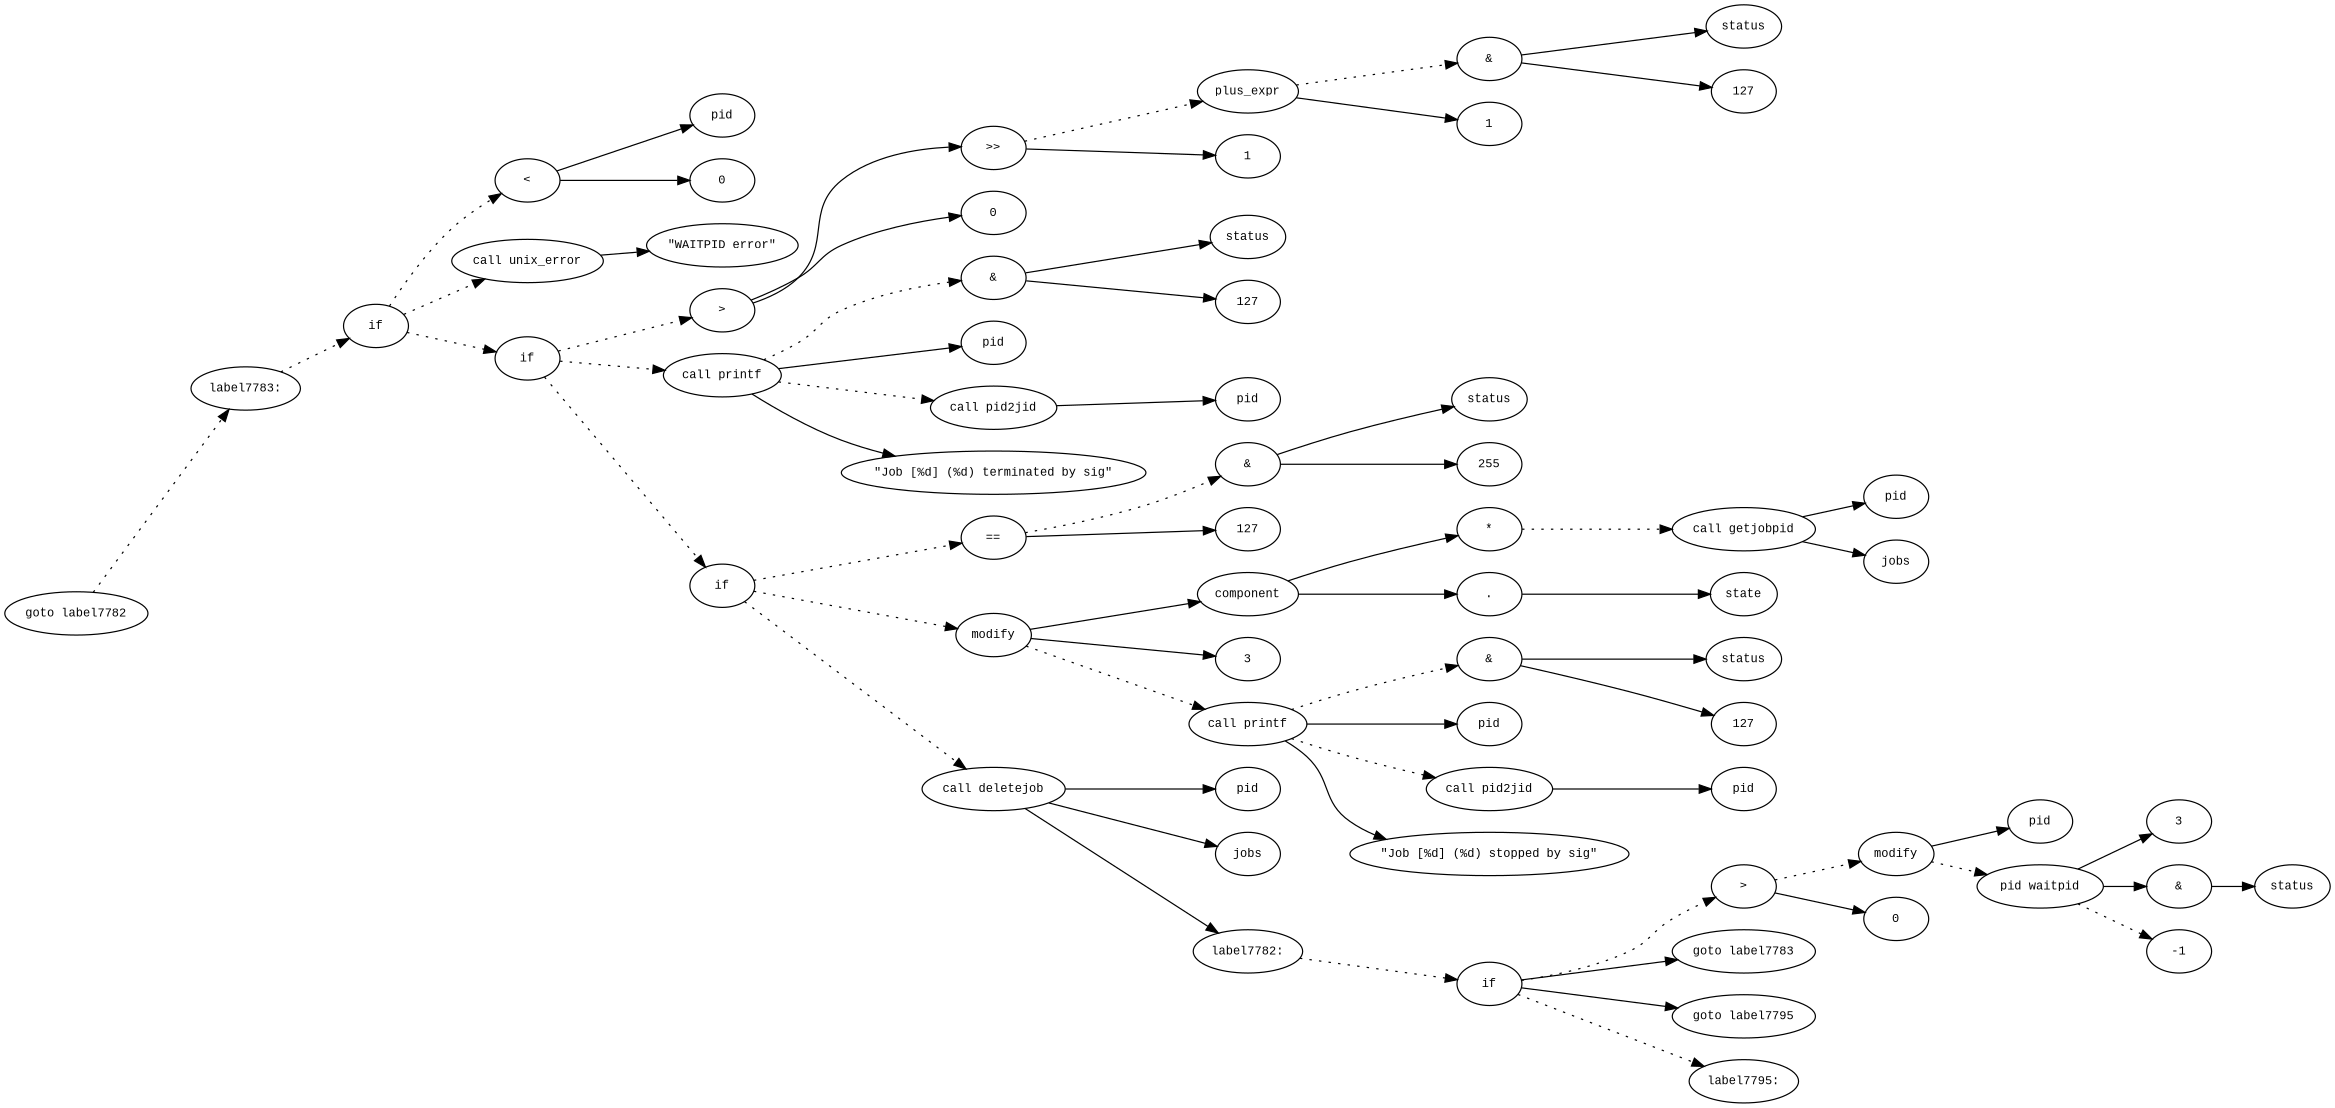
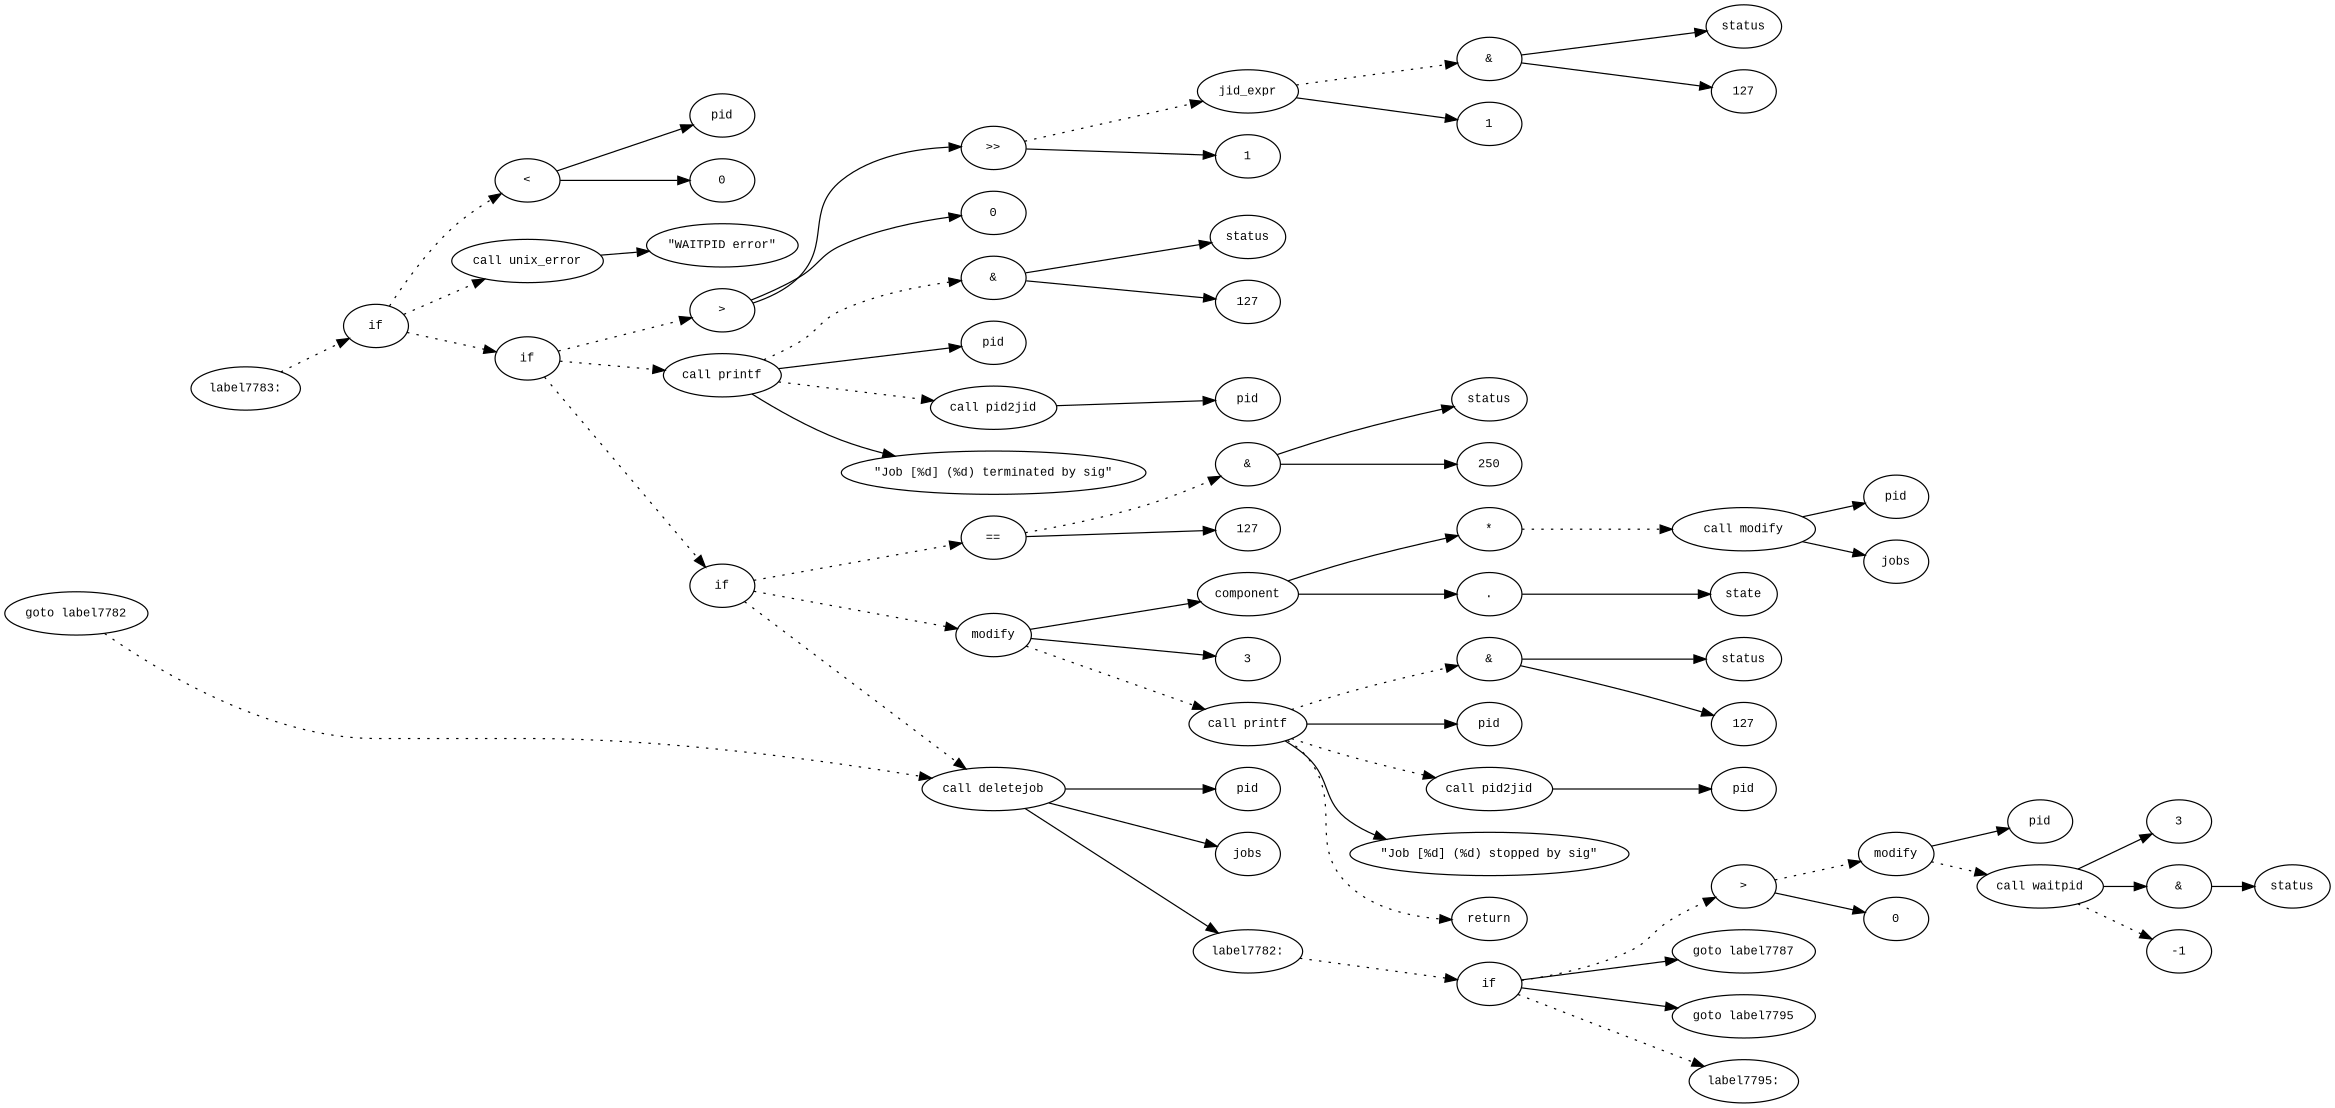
node "plus_expr": label "plus_expr" -> "jid_expr"
node "255": label "255" -> "250"
edge "goto label7782" -> "label7783:": now "goto label7782" -> "call deletejob"
node "call getjobpid": label "call getjobpid" -> "call modify"
node "pid waitpid": label "pid waitpid" -> "call waitpid"
node "return": added
node "goto label7783": label "goto label7783" -> "goto label7787"
